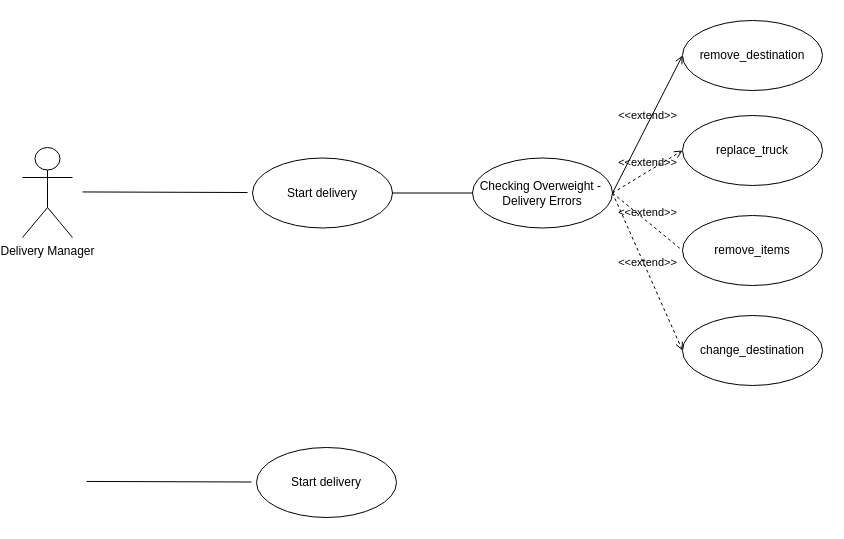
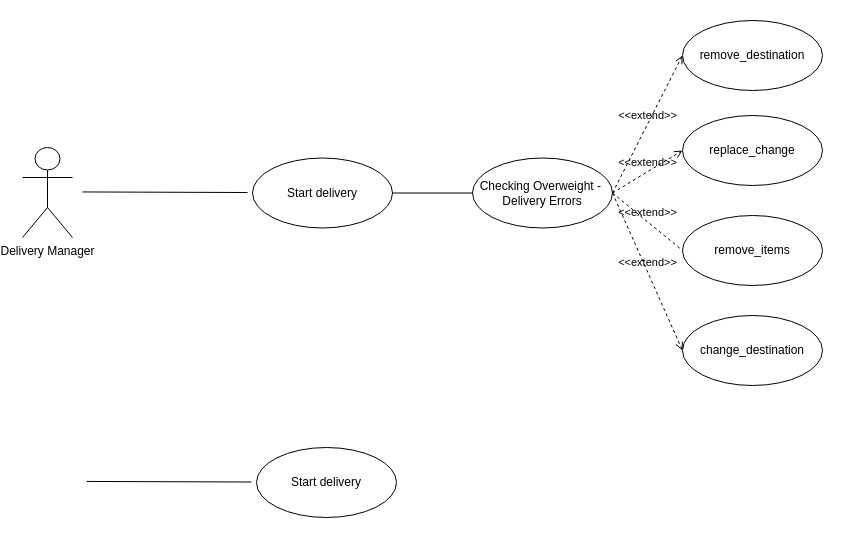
edge "Checking Overweight - Delivery Errors" -> "remove_destination": style solid -> dashed
node "replace_truck": label "replace_truck" -> "replace_change"
